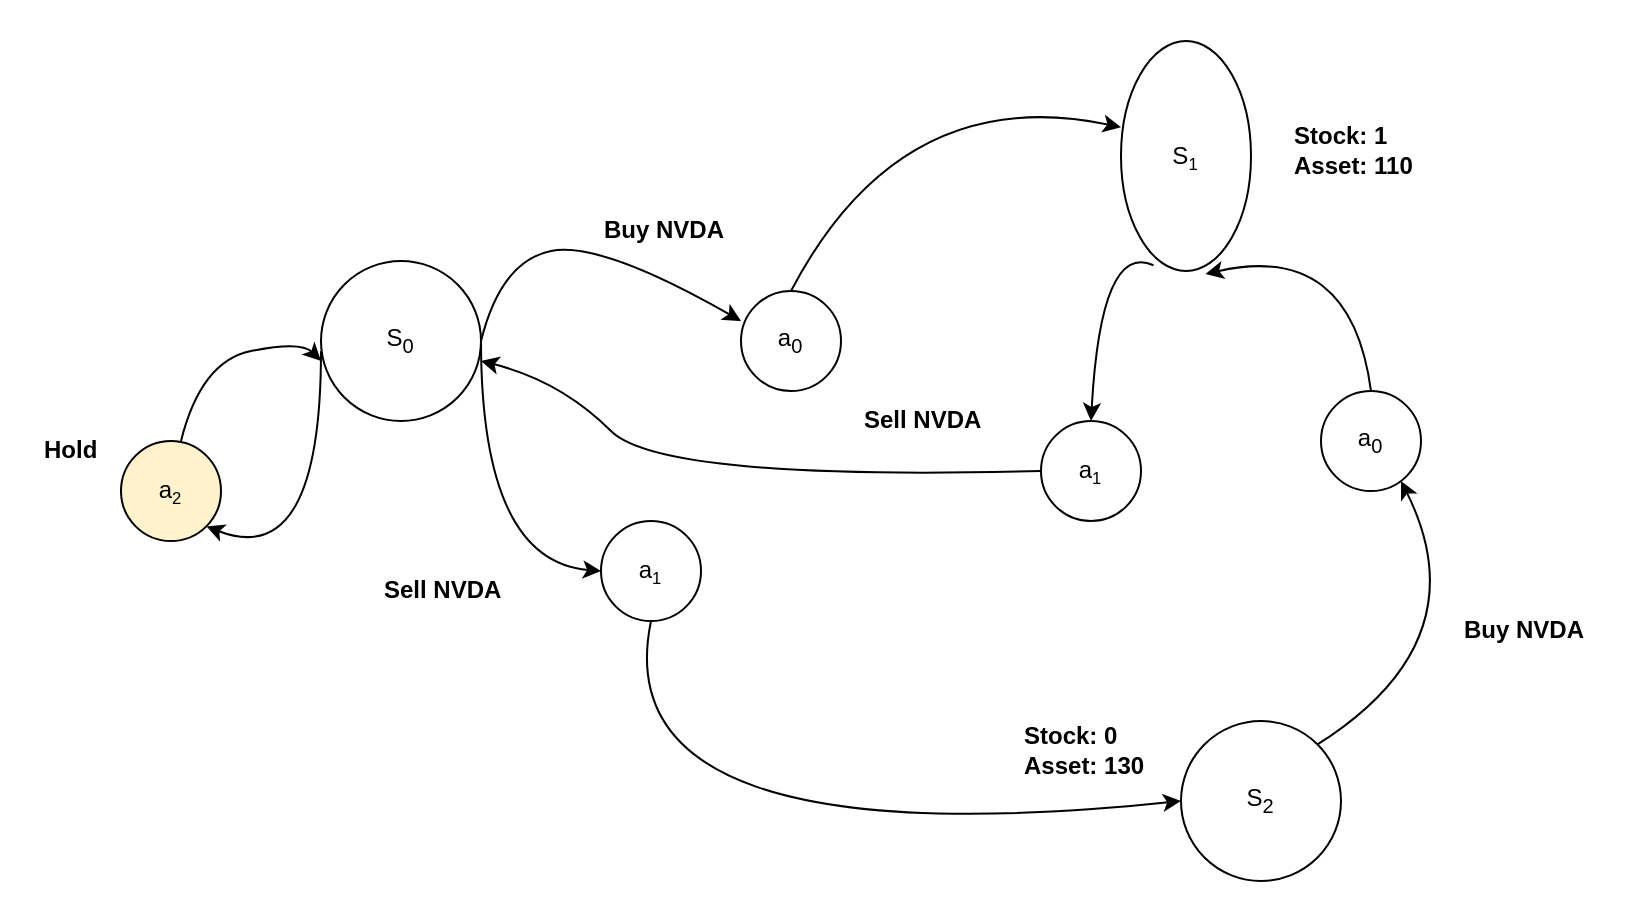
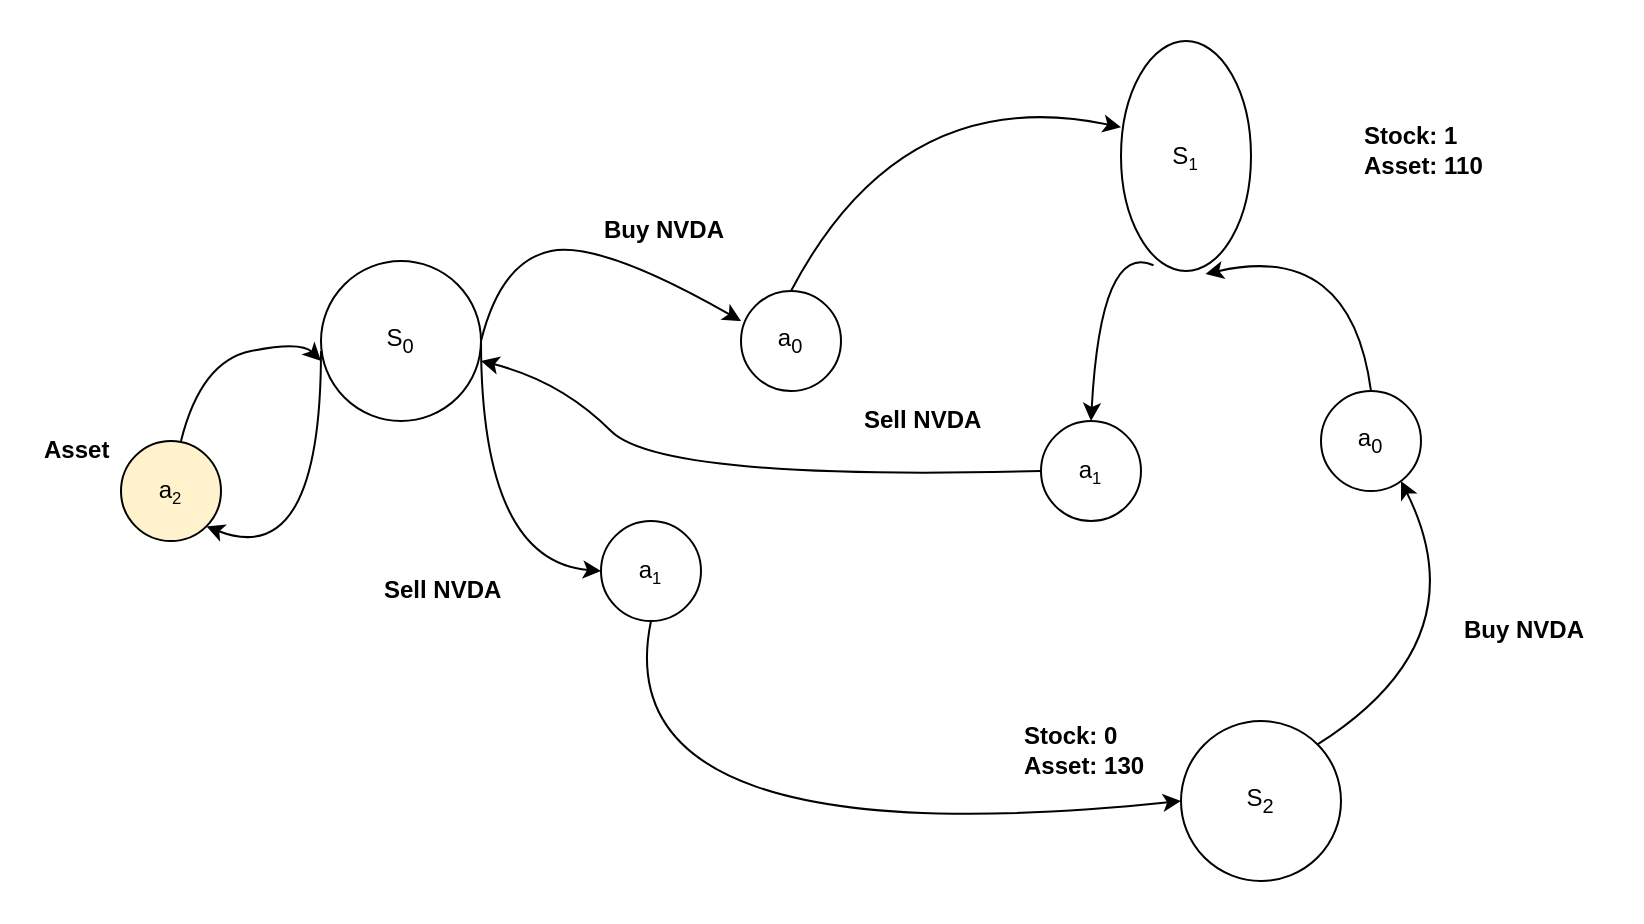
node "Stock: 1 Asset: 110": moved (1371, 151) -> (1441, 151)
node "Hold": label "Hold" -> "Asset"
